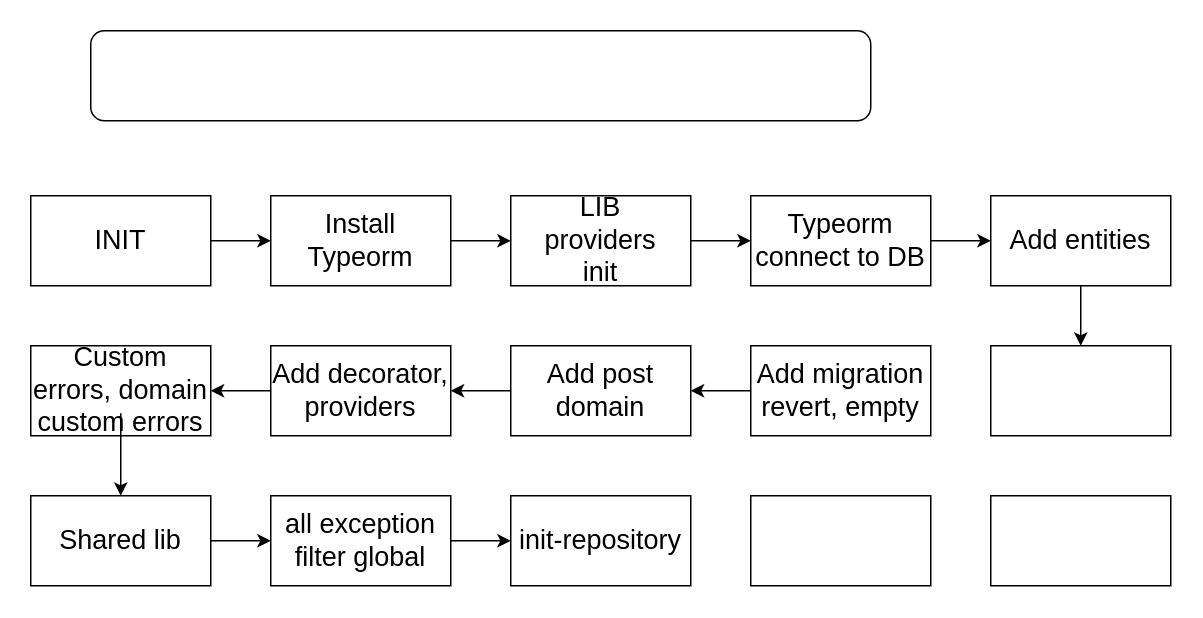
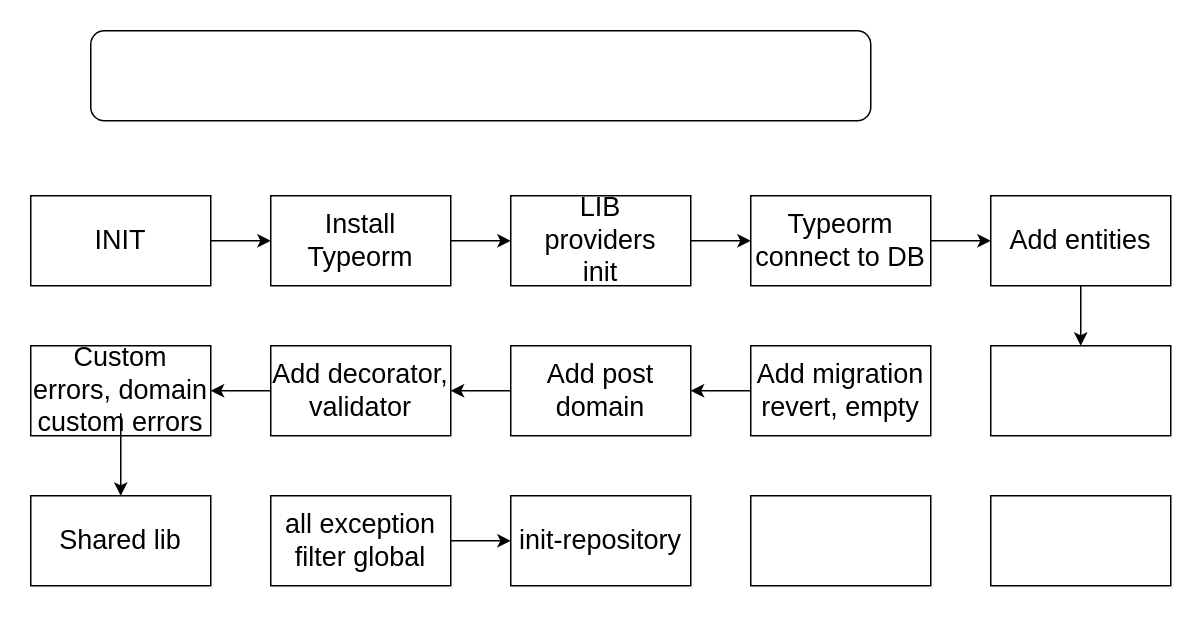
node "Add decorator, providers": label "Add decorator, providers" -> "Add decorator, validator"
edge "Shared lib" -> "all exception filter global": removed
